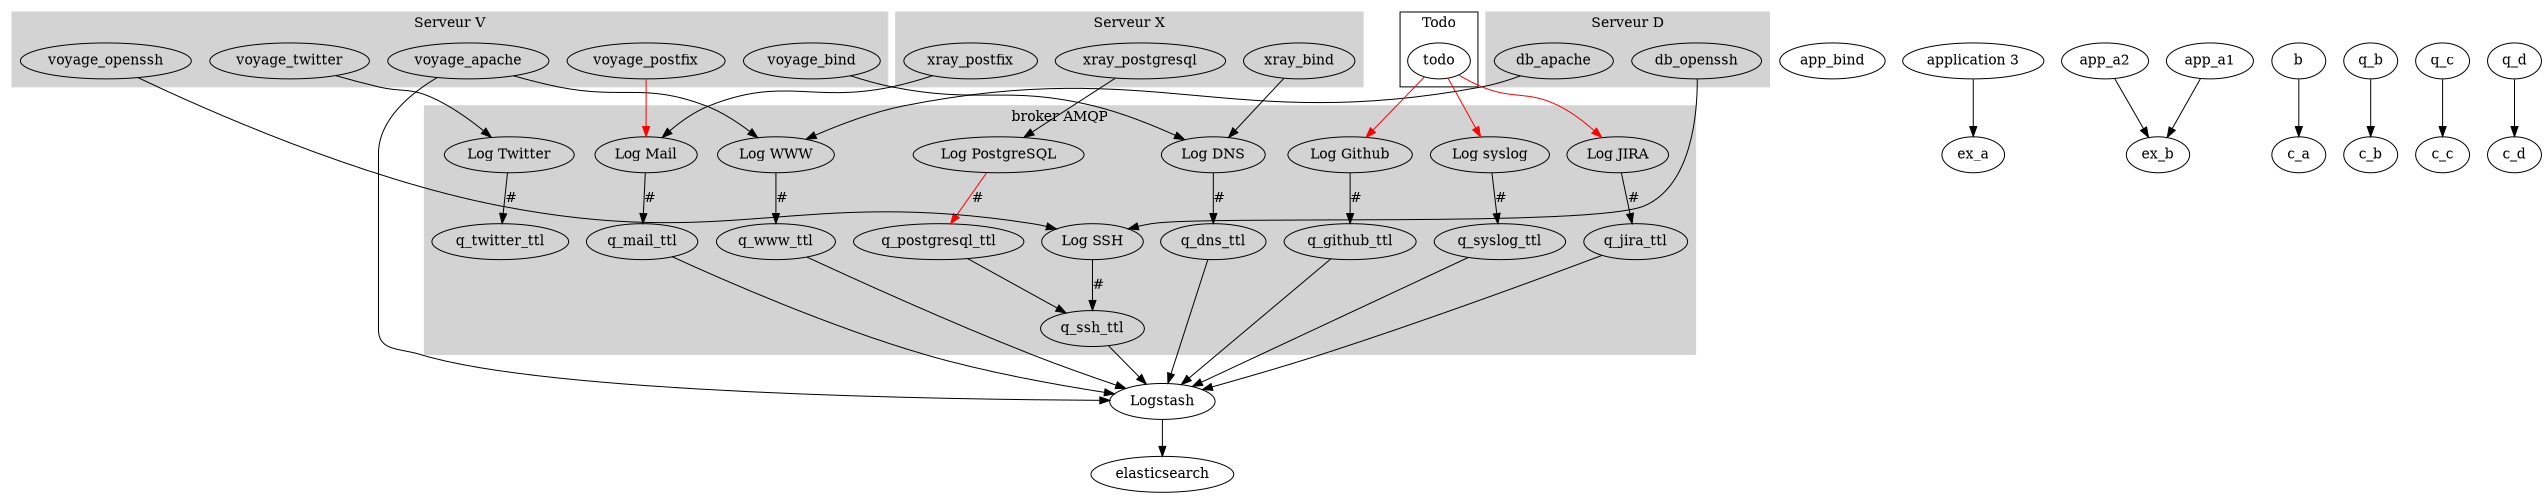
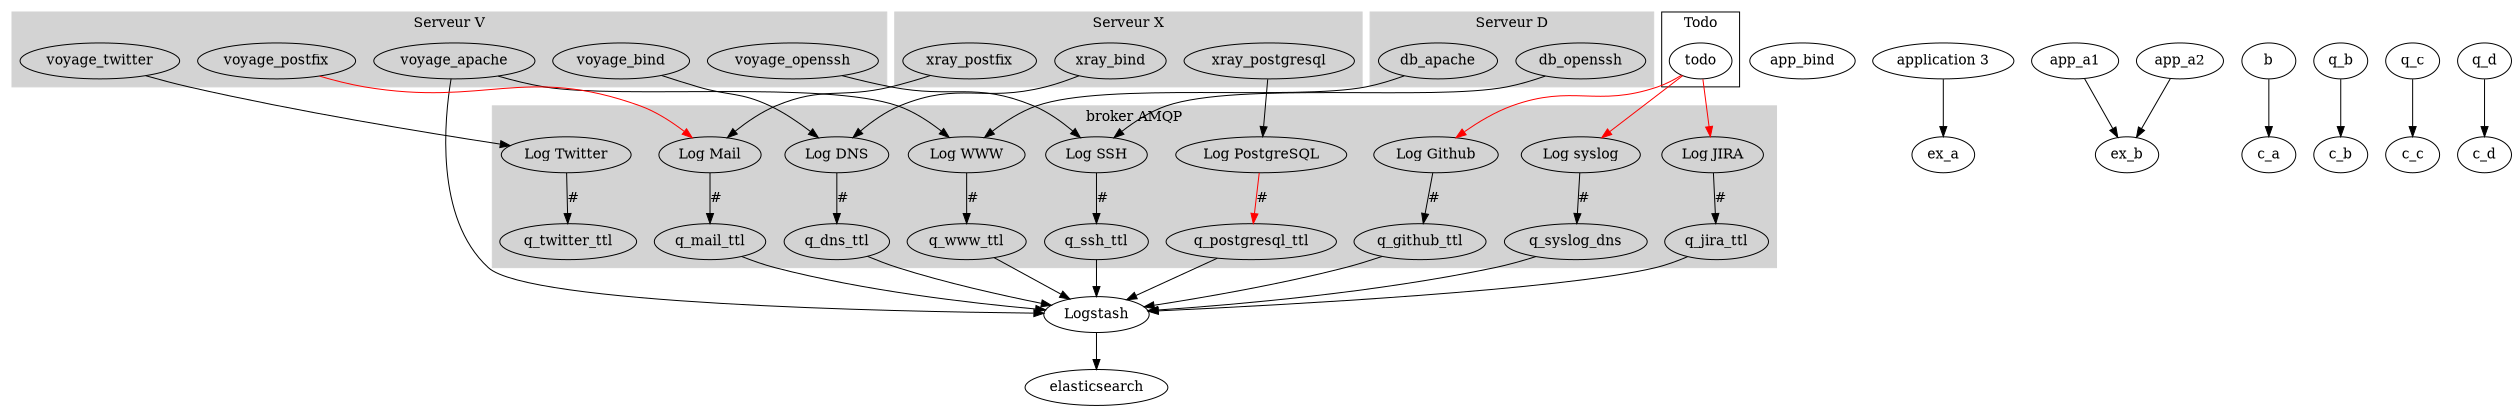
node "q_syslog_ttl": label "q_syslog_ttl" -> "q_syslog_dns"
edge "q_postgresql_ttl" -> "q_ssh_ttl": now "q_postgresql_ttl" -> "Logstash"
